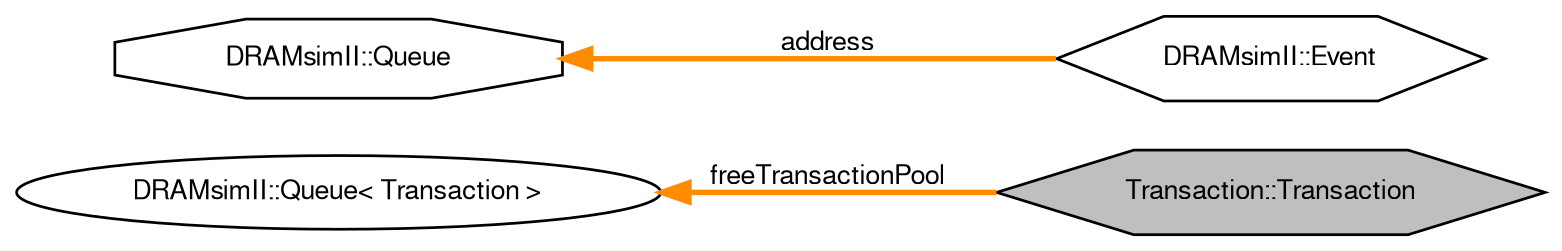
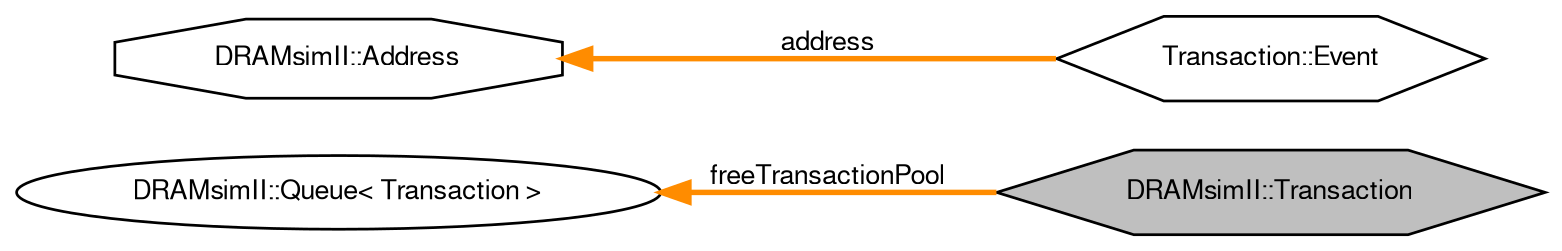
node "DRAMsimII::Queue": label "DRAMsimII::Queue" -> "DRAMsimII::Address"
node "DRAMsimII::Event": label "DRAMsimII::Event" -> "Transaction::Event"
node "Transaction::Transaction": label "Transaction::Transaction" -> "DRAMsimII::Transaction"
